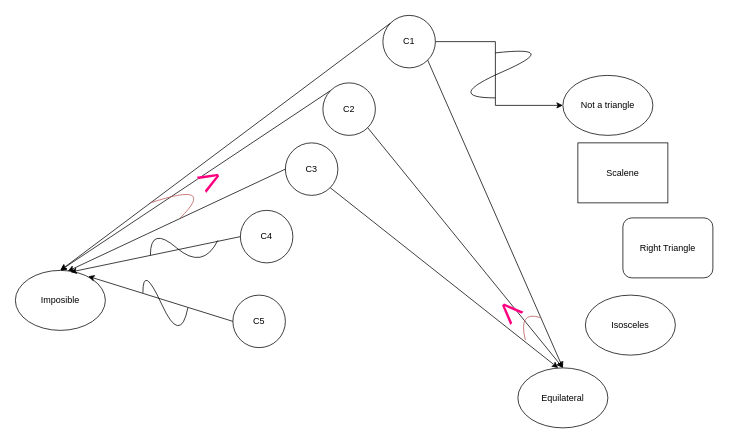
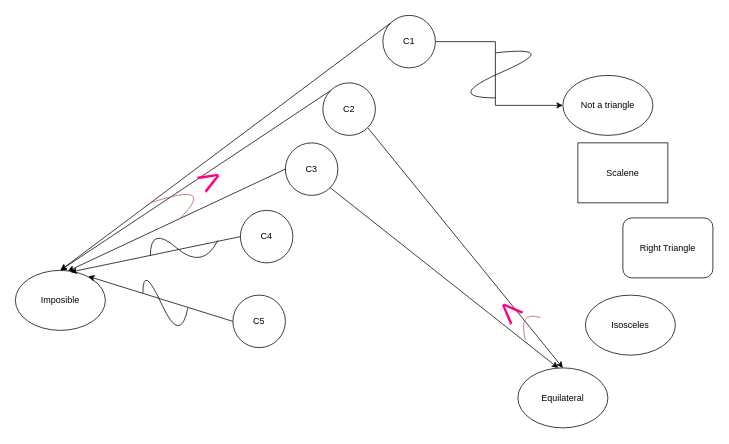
edge "C1" -> "Equilateral": removed
